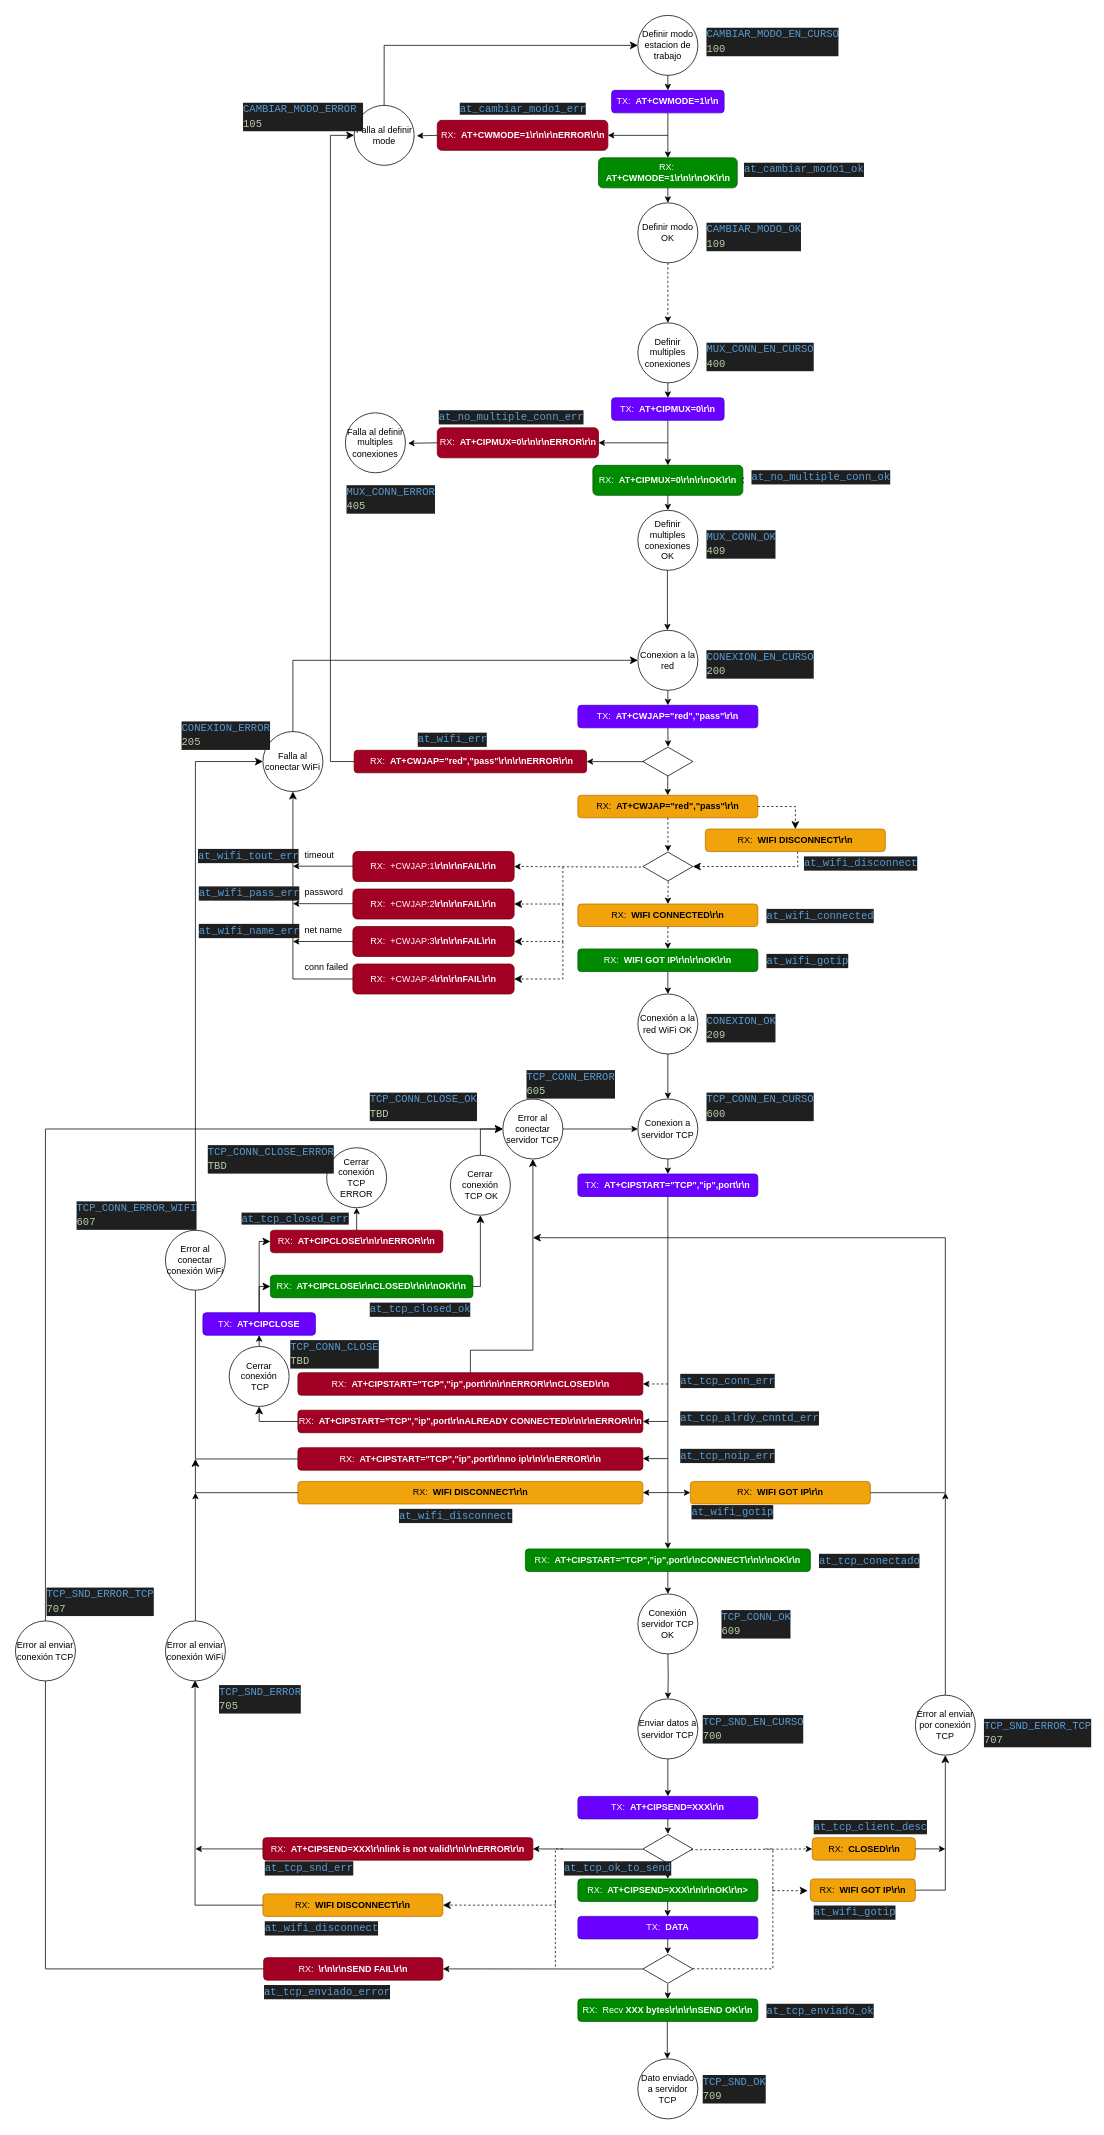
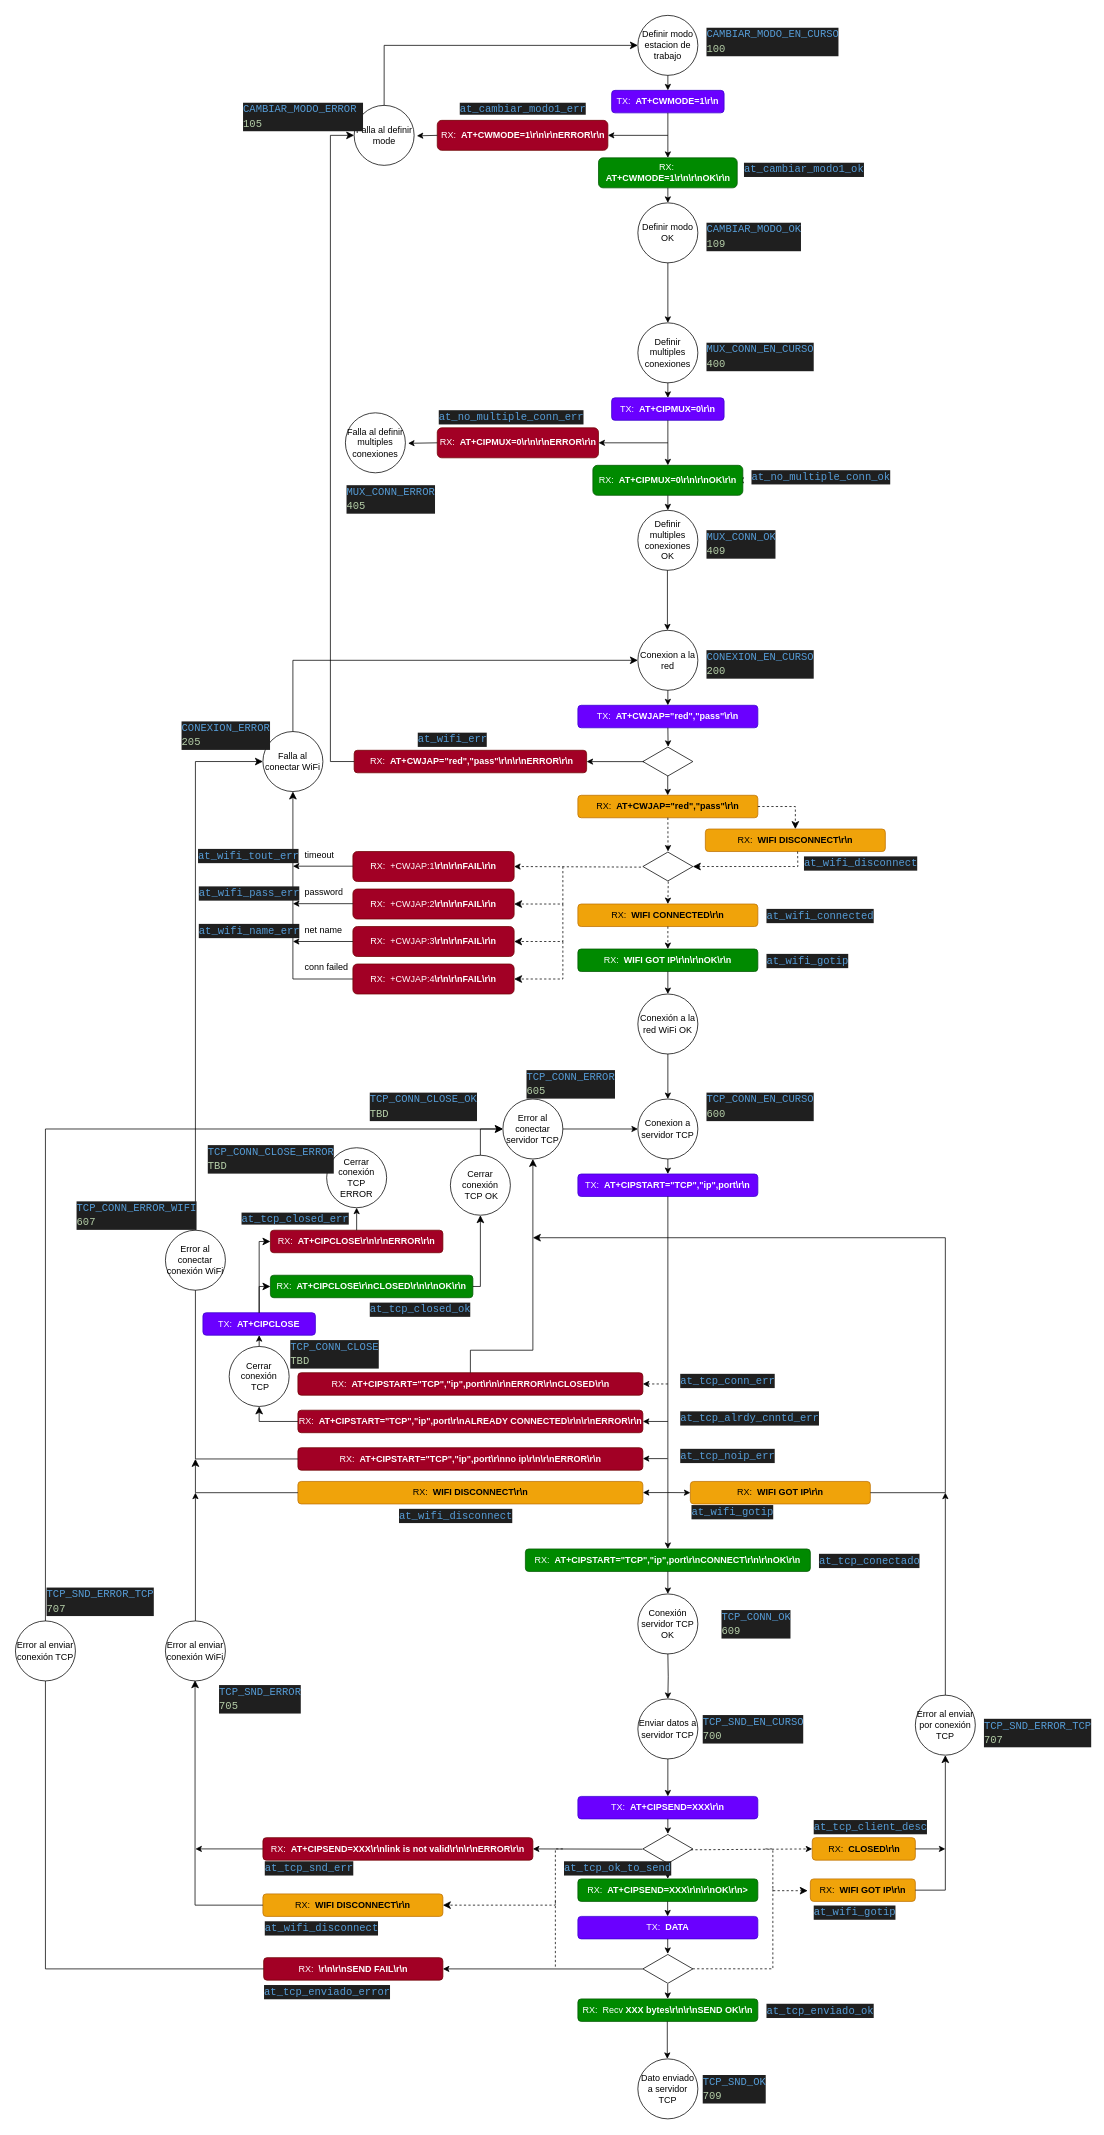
edge "Definir modo OK" -> "Definir multiples conexiones": style dashed -> solid
node "CONEXION_OK 209": removed
